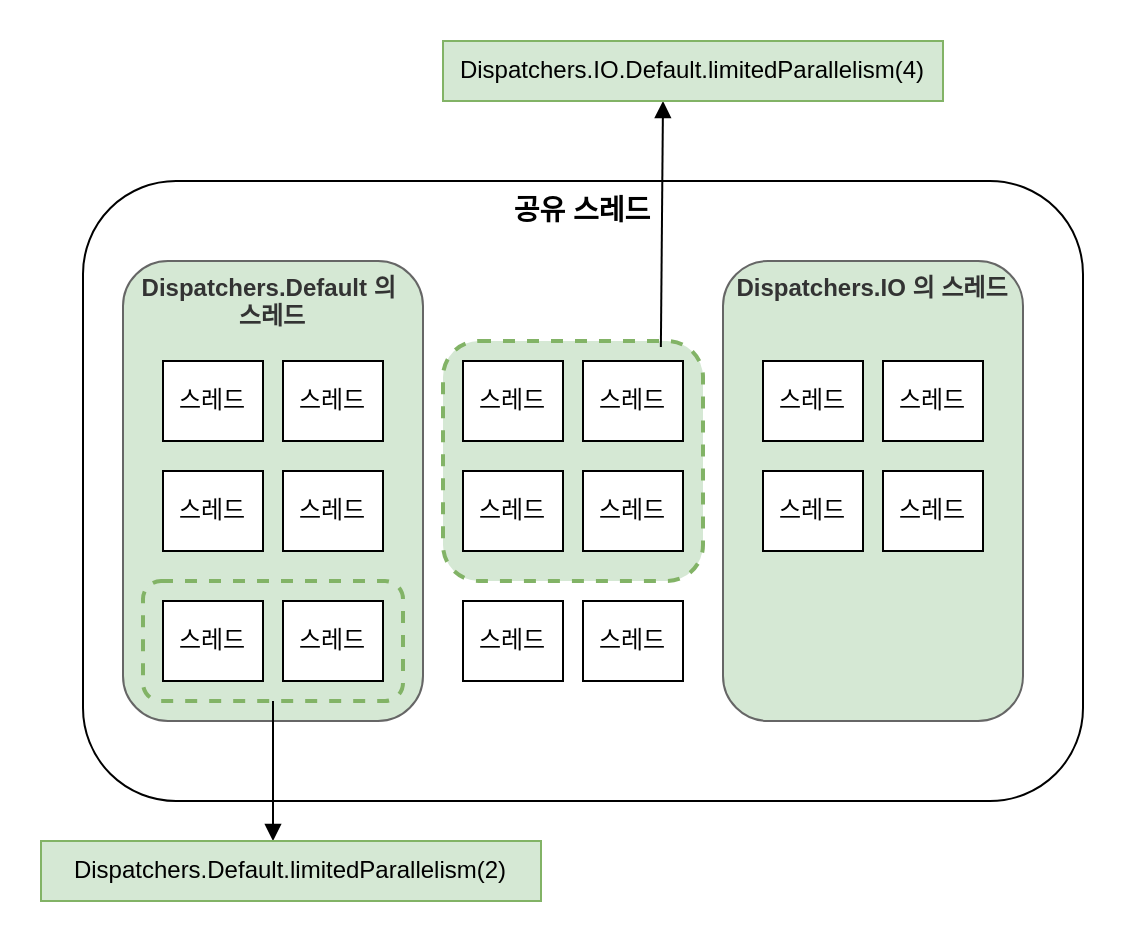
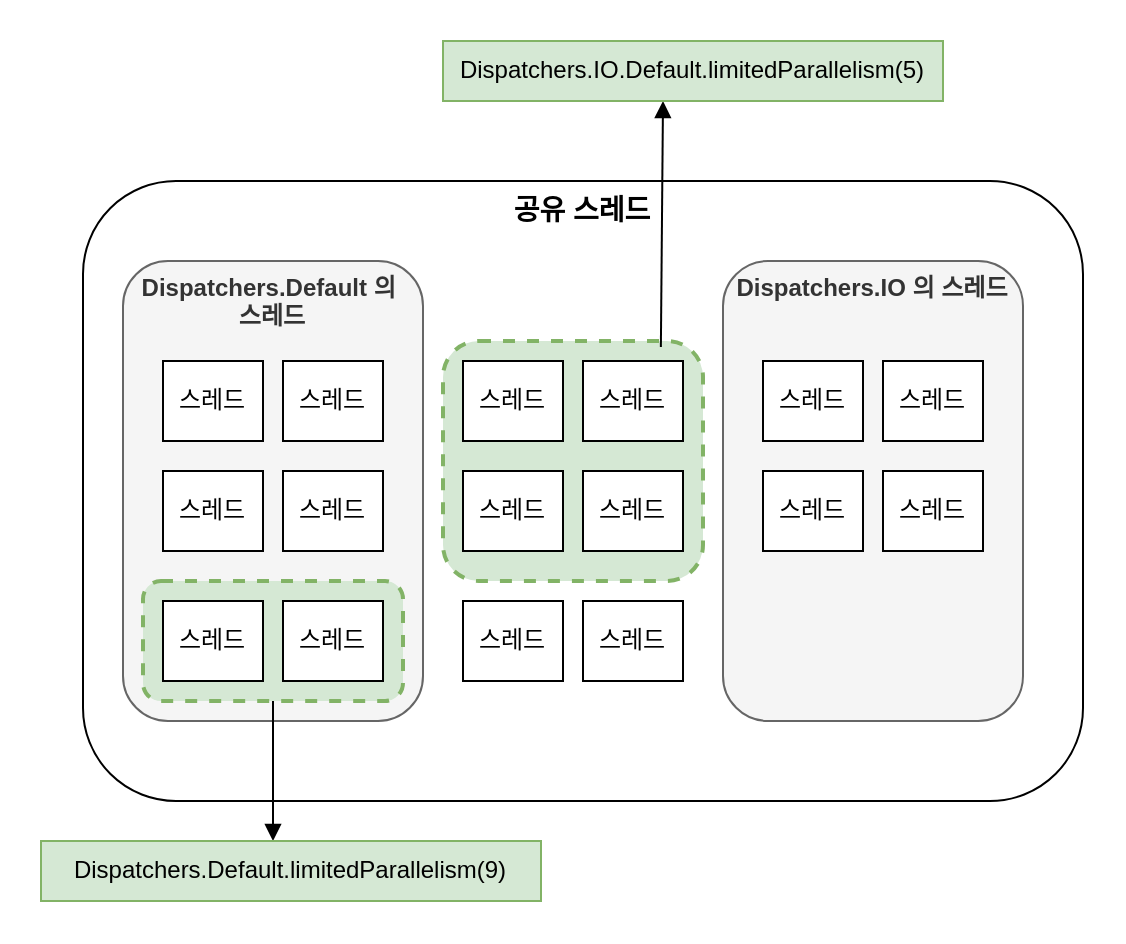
node "Dispatchers.IO.Default.limitedParallelism(4)": label "Dispatchers.IO.Default.limitedParallelism(4)" -> "Dispatchers.IO.Default.limitedParallelism(5)"
node "Dispatchers.Default 의 스레드": fillcolor #d5e8d4 -> #f5f5f5
node "Dispatchers.IO 의 스레드": fillcolor #d5e8d4 -> #f5f5f5
node "Dispatchers.Default.limitedParallelism(2)": label "Dispatchers.Default.limitedParallelism(2)" -> "Dispatchers.Default.limitedParallelism(9)"
